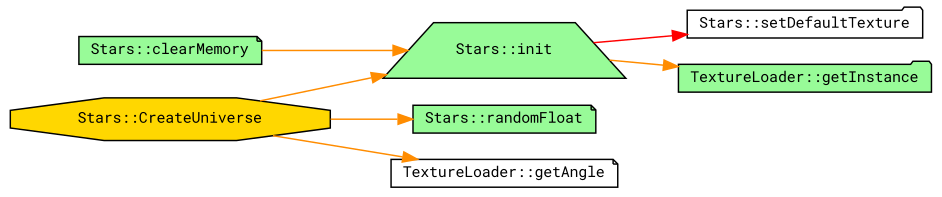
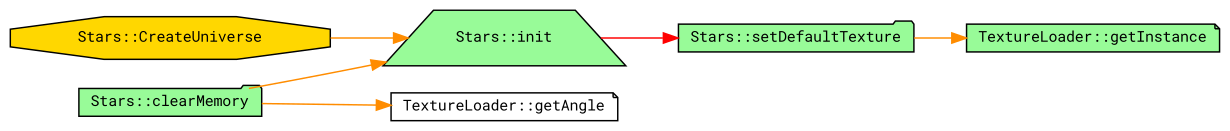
node "Stars::setDefaultTexture": fillcolor white -> palegreen
node "Stars::clearMemory": shape note -> folder
edge "Stars::init" -> "TextureLoader::getInstance": now "Stars::setDefaultTexture" -> "TextureLoader::getInstance"
node "TextureLoader::getInstance": shape folder -> note
node "Stars::randomFloat": removed
edge "Stars::CreateUniverse" -> "TextureLoader::getAngle": now "Stars::clearMemory" -> "TextureLoader::getAngle"
